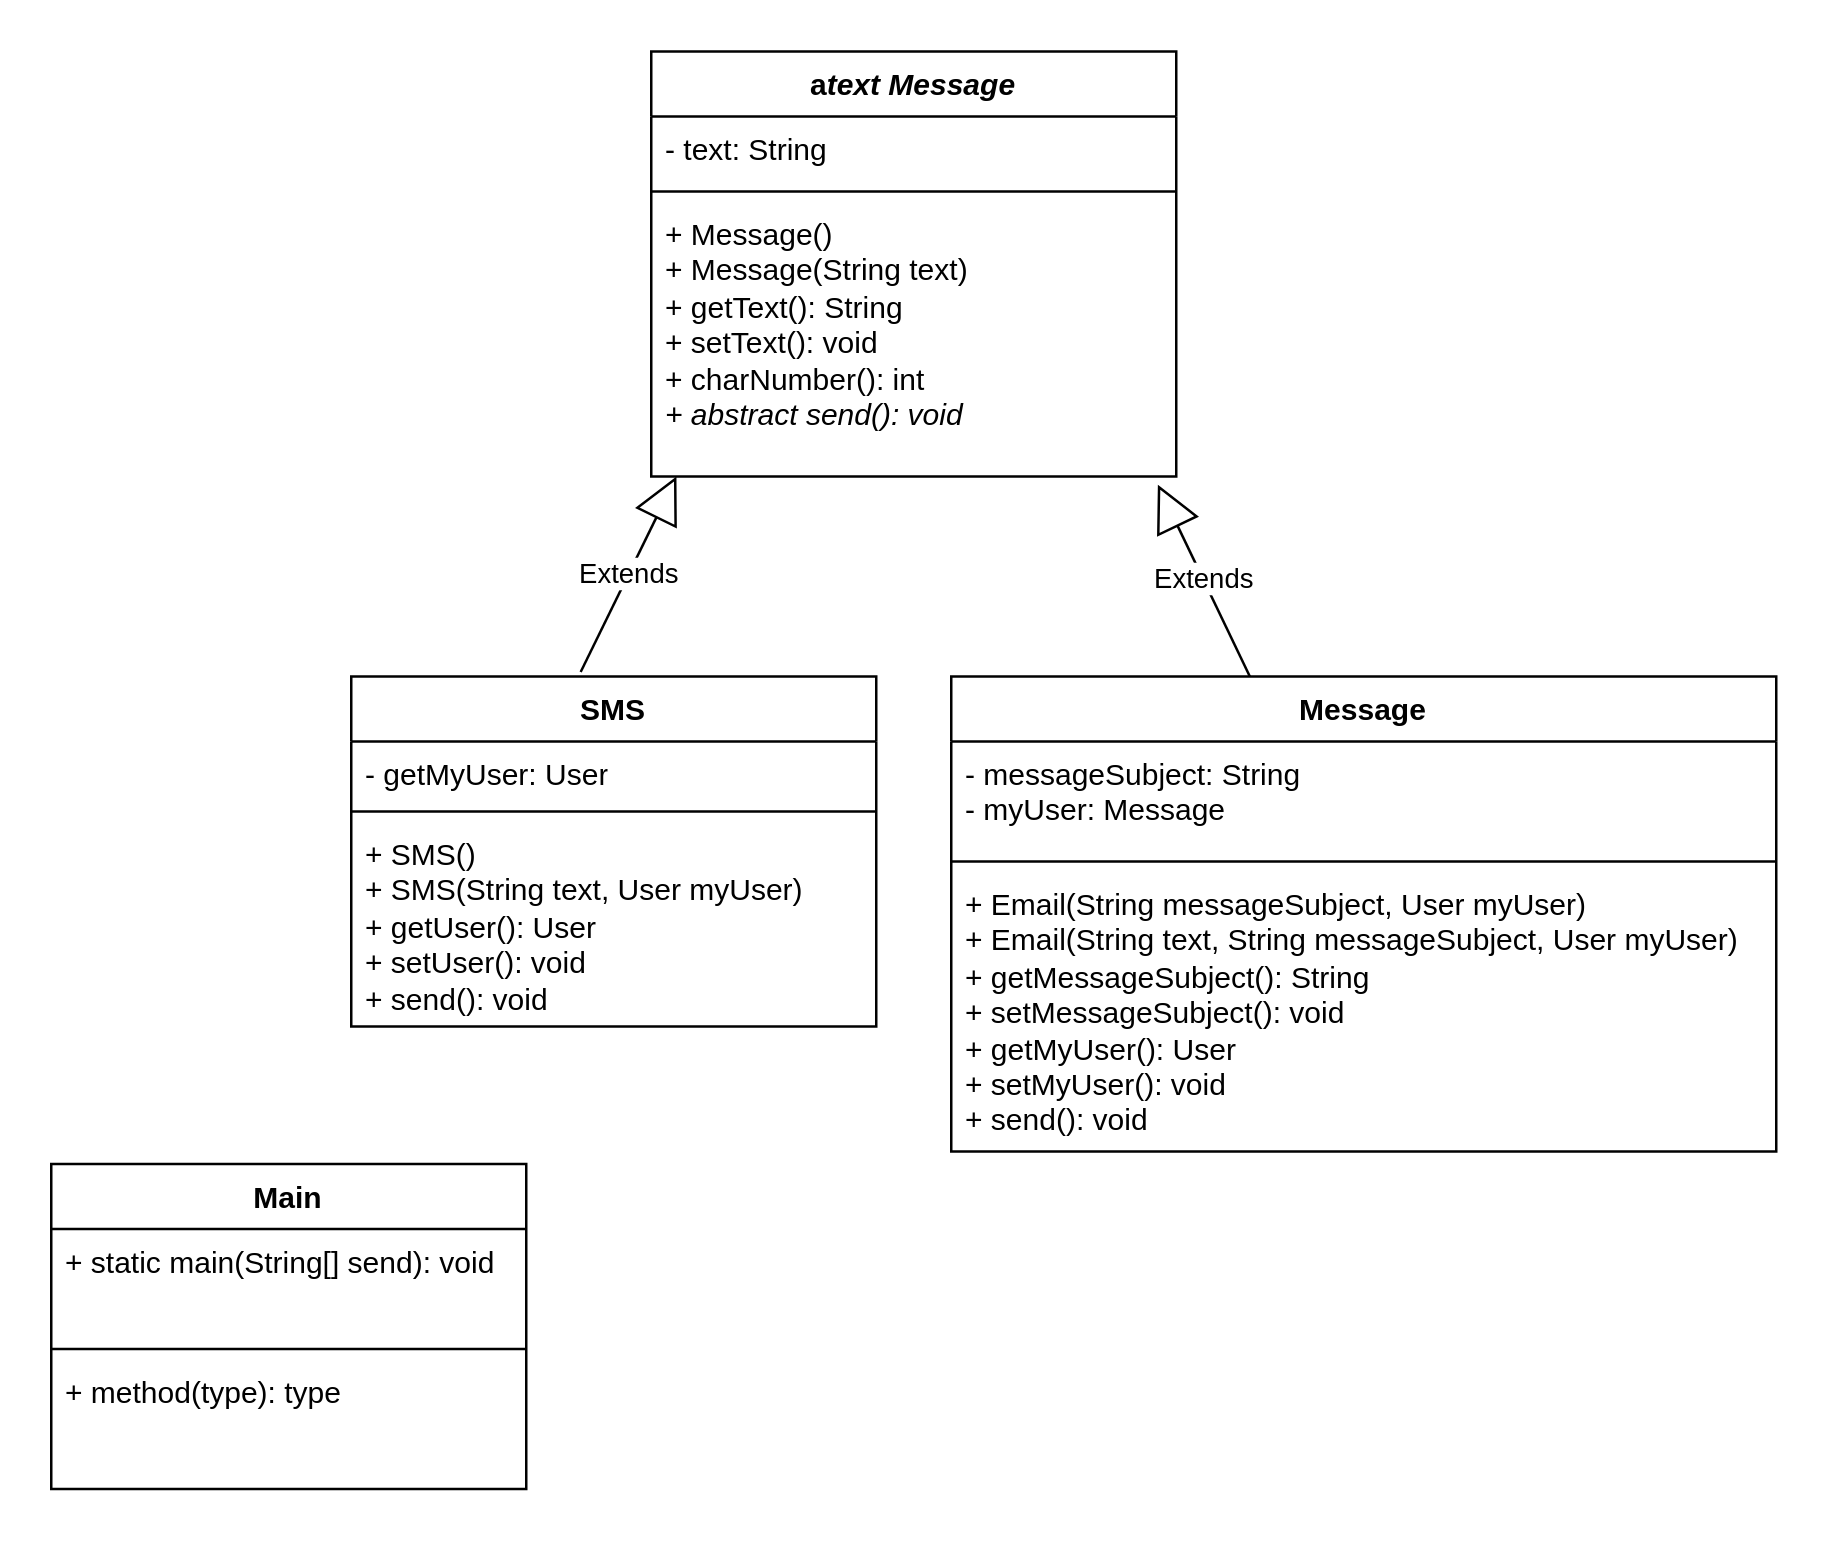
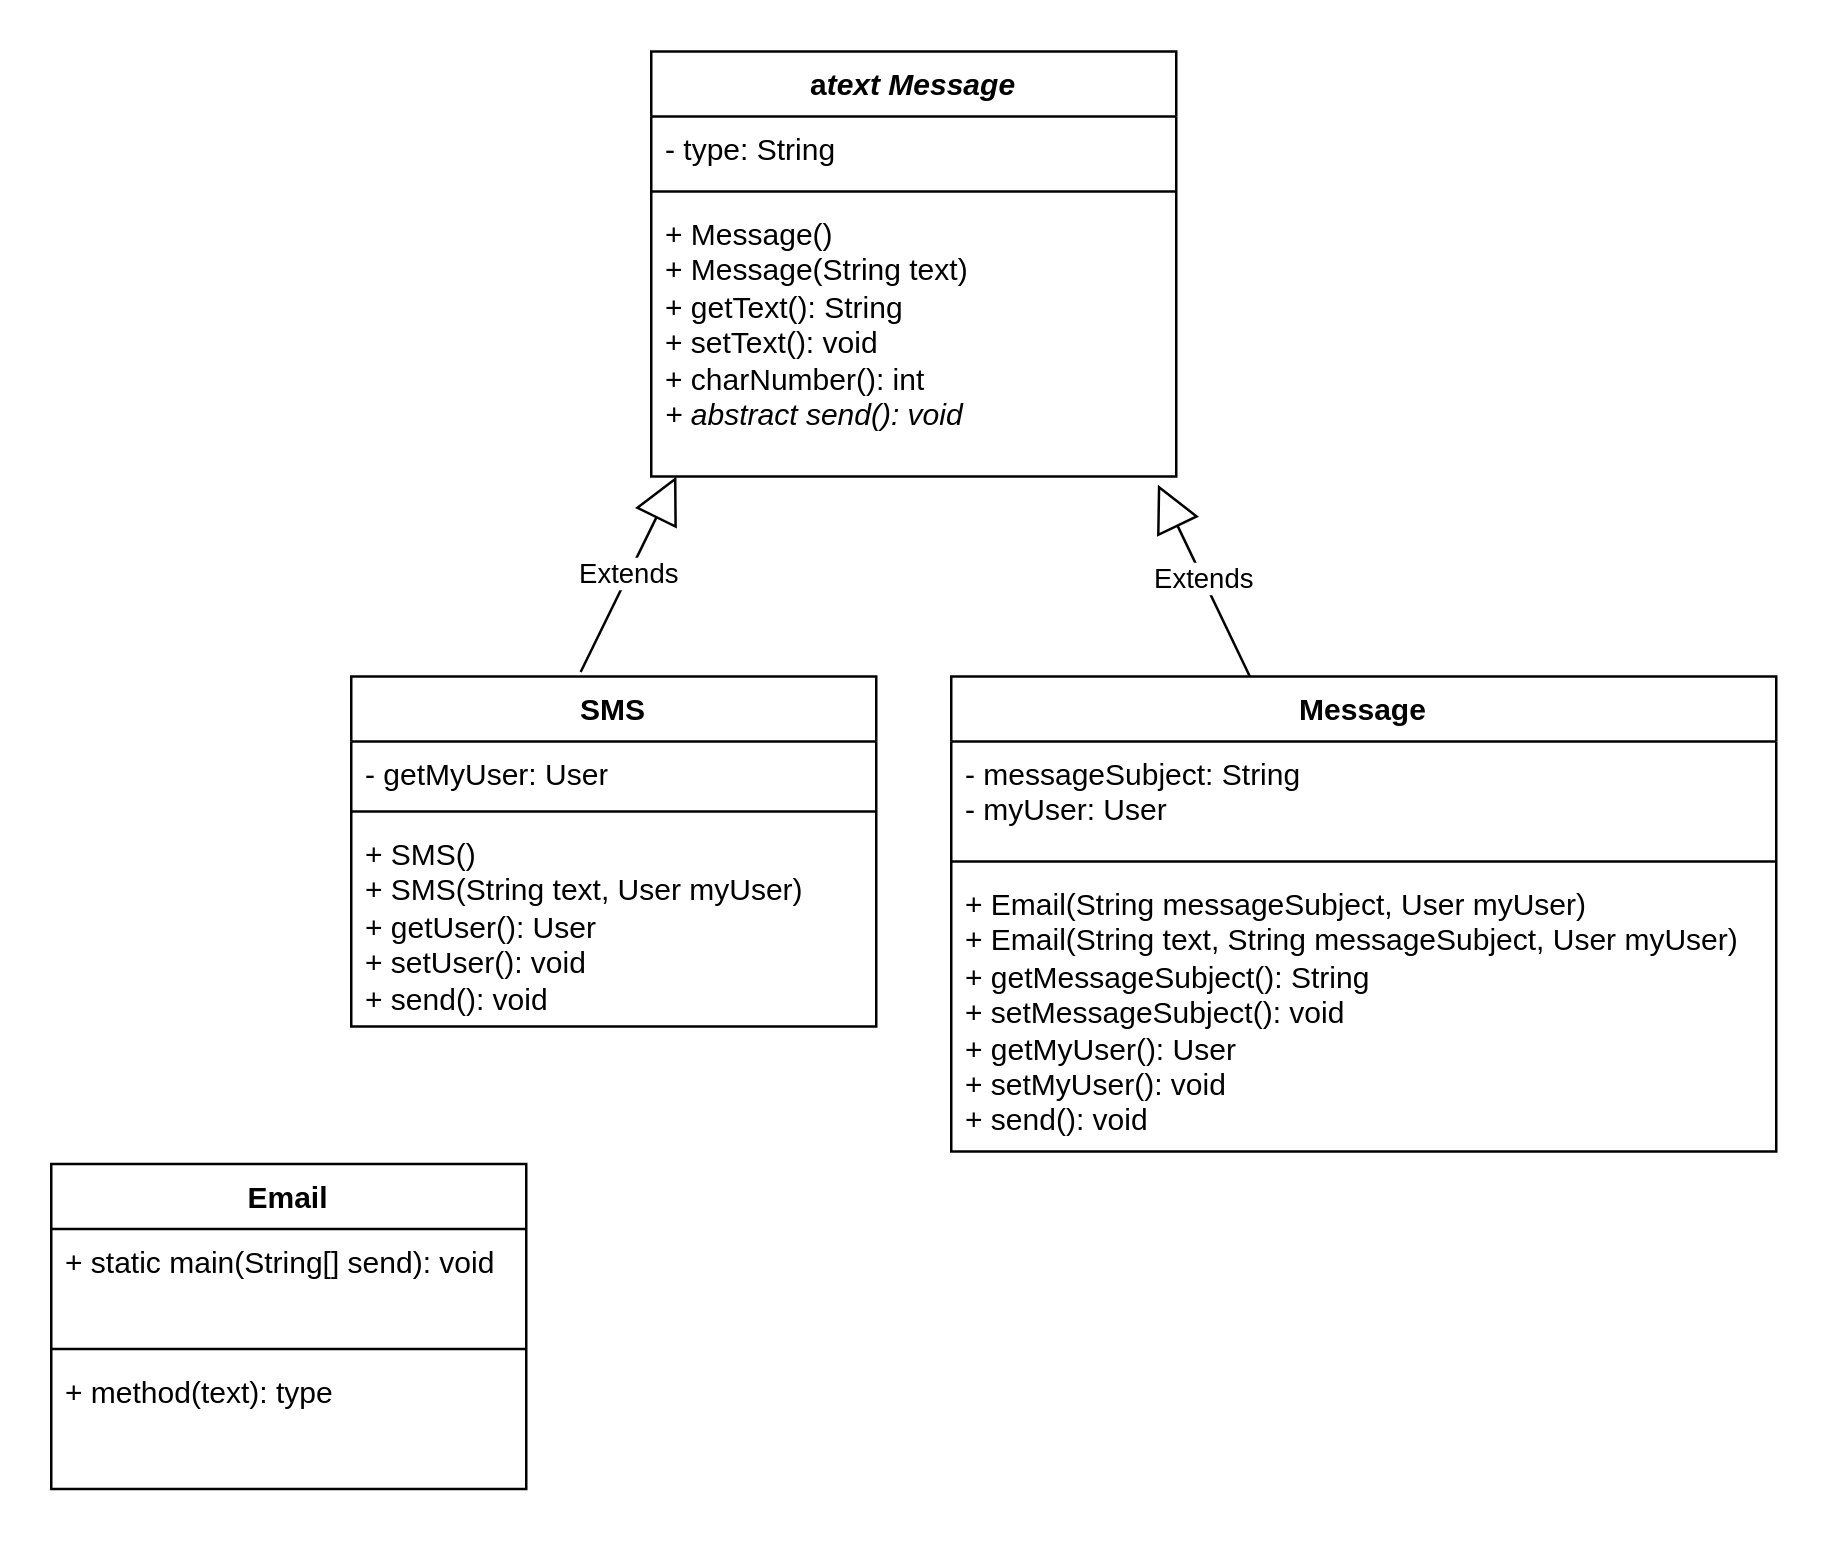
node "- text: String": label "- text: String" -> "- type: String"
node "- messageSubject: String - myUser: Message": label "- messageSubject: String - myUser: Message" -> "- messageSubject: String - myUser: User"
node "Main": label "Main" -> "Email"
node "+ method(type): type": label "+ method(type): type" -> "+ method(text): type"
